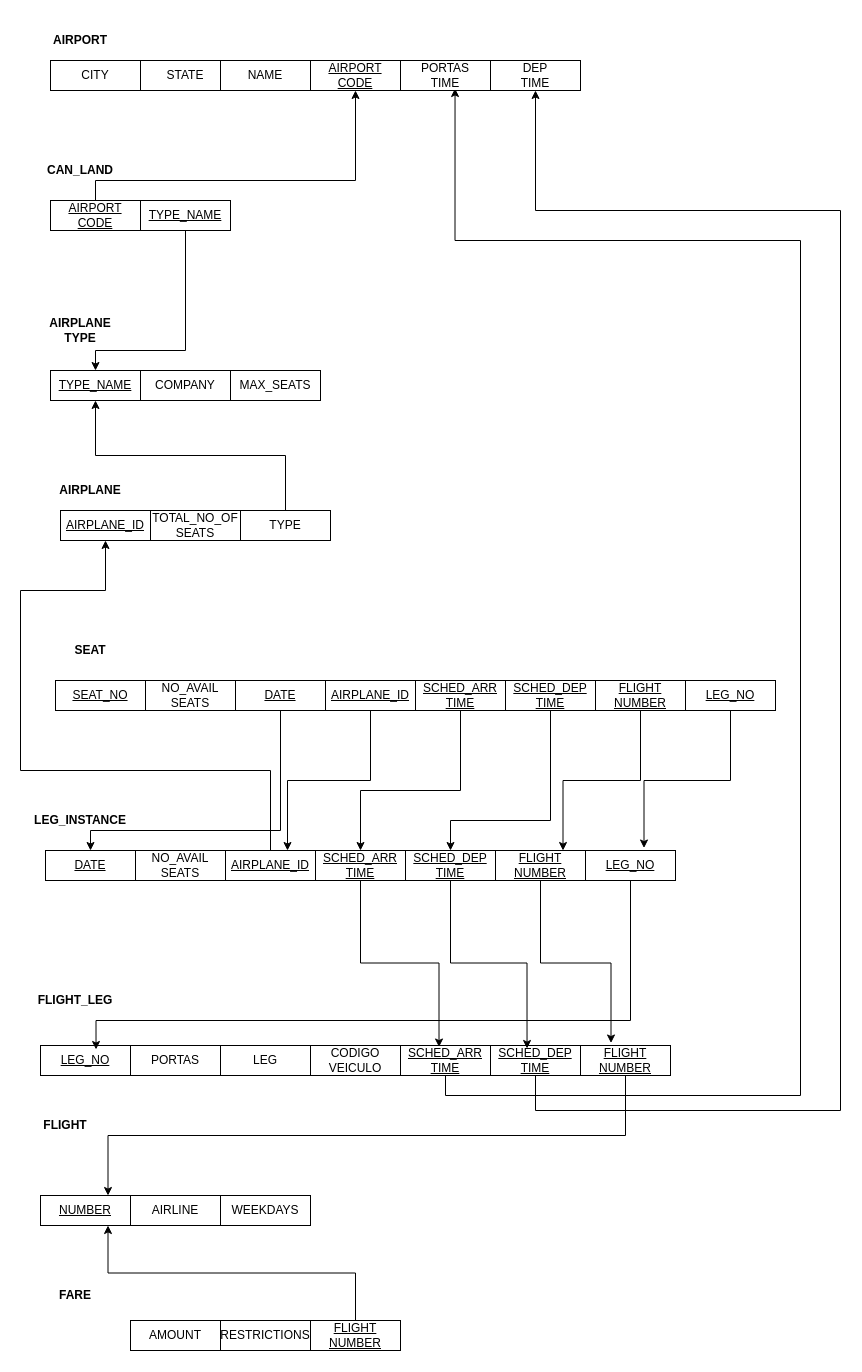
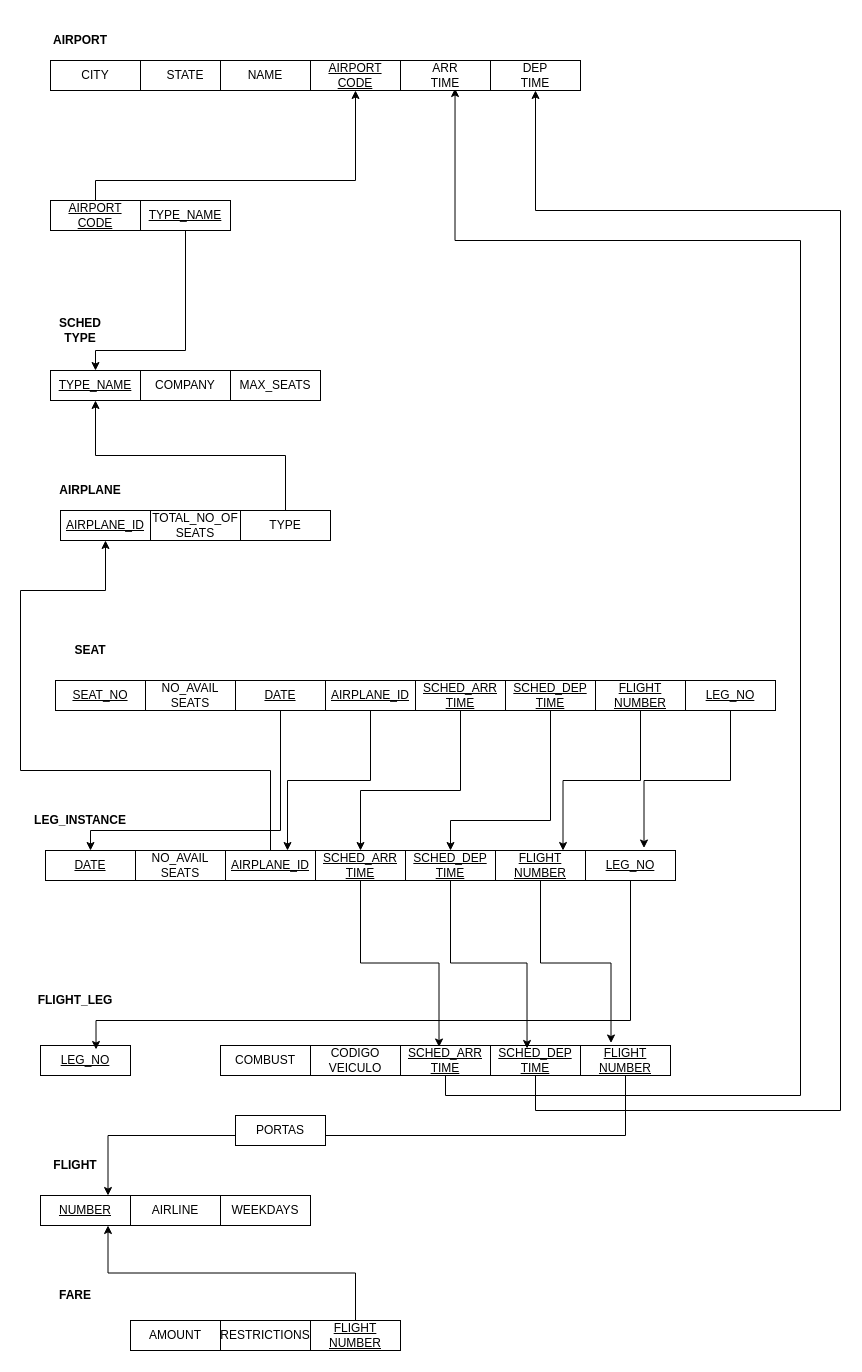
node "PORTAS TIME": label "PORTAS TIME" -> "ARR TIME"
node "CAN_LAND": removed
node "AIRPLANE TYPE": label "AIRPLANE TYPE" -> "SCHED TYPE"
node "PORTAS": moved (176, 1061) -> (281, 1131)
node "LEG": label "LEG" -> "COMBUST"
node "FLIGHT": moved (66, 1126) -> (76, 1166)
